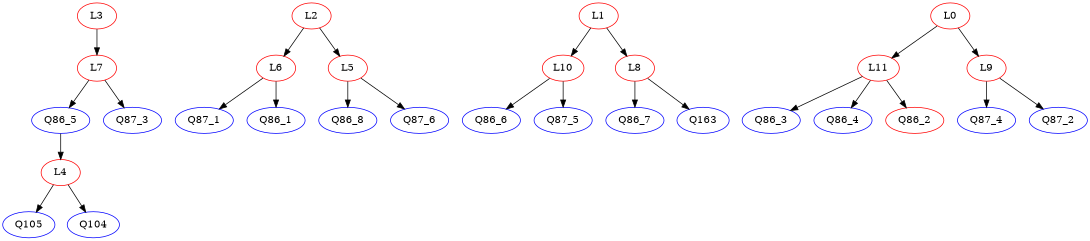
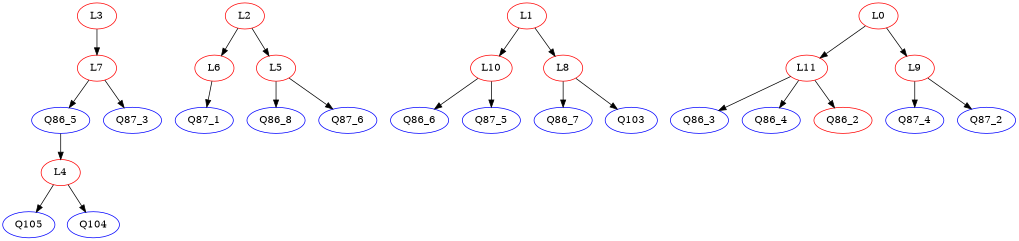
node "Q86_1": removed
node "Q163": label "Q163" -> "Q103"
